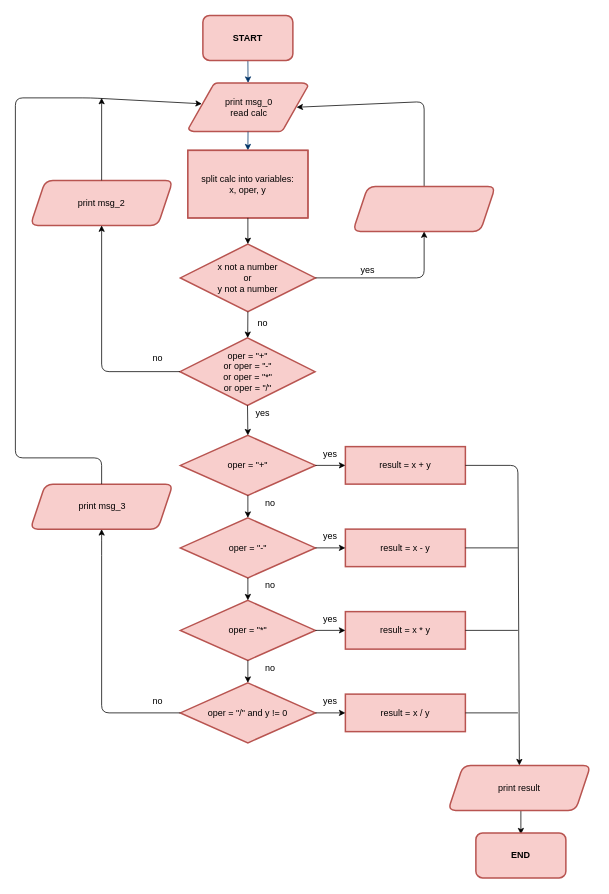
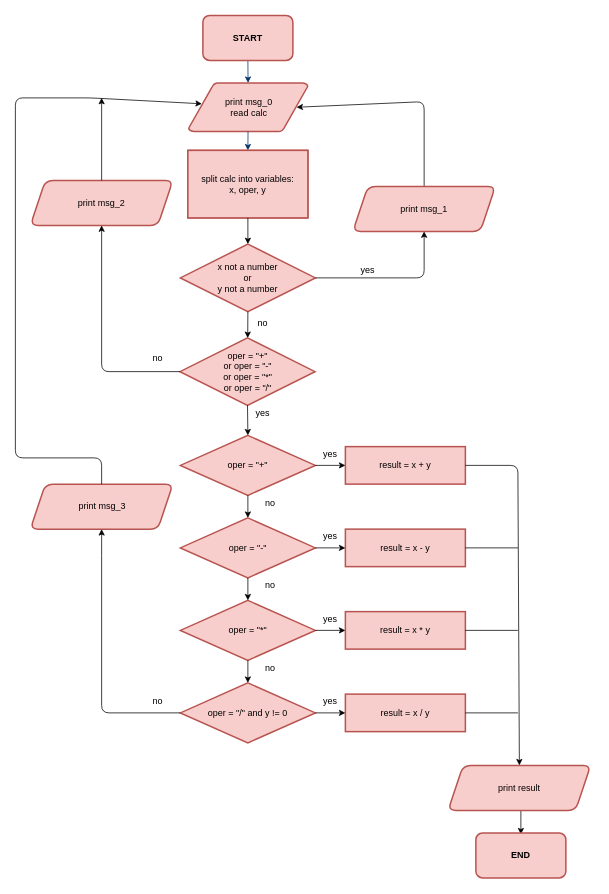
node "print msg_1": added
